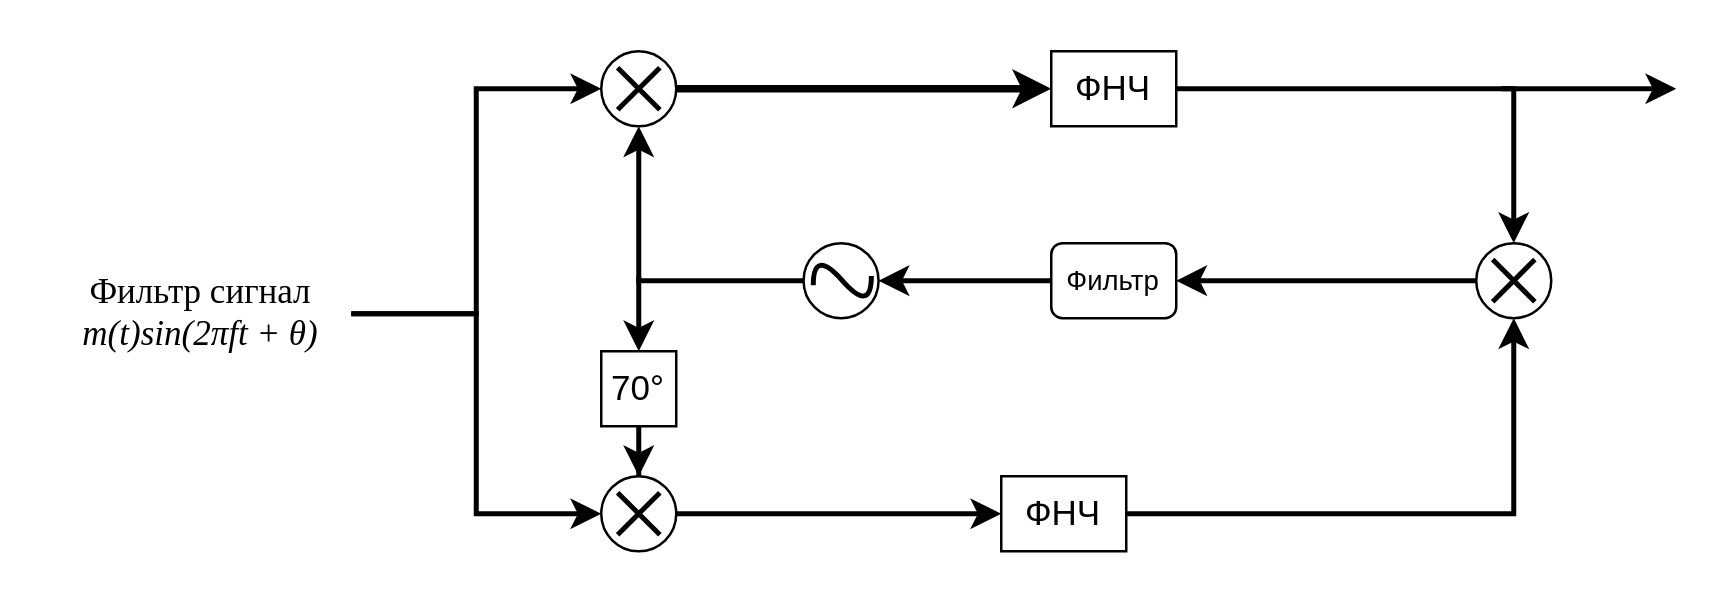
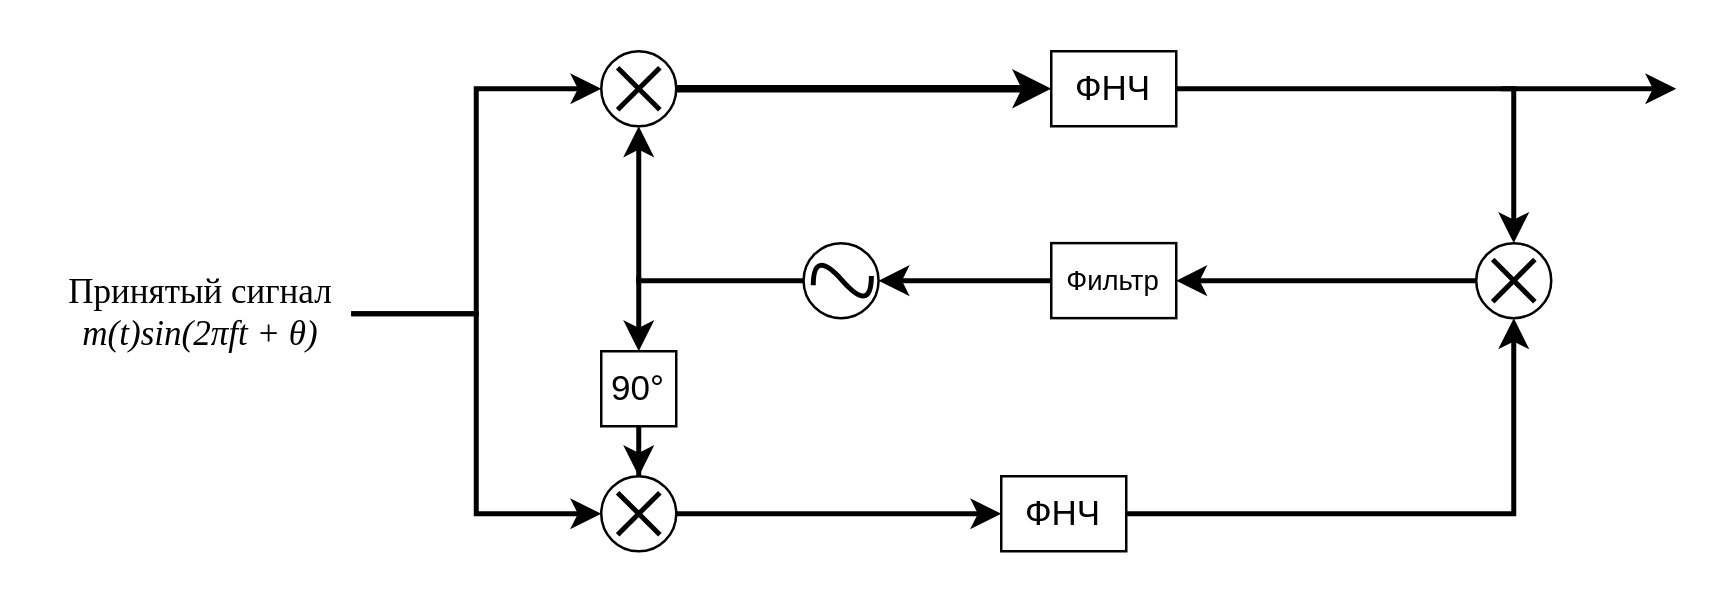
node "Фильтр": shape rounded rectangle -> rectangle
node "Фильтр сигнал m(t)sin(2πft + θ)": label "Фильтр сигнал m(t)sin(2πft + θ)" -> "Принятый сигнал m(t)sin(2πft + θ)"
node "70°": label "70°" -> "90°"
